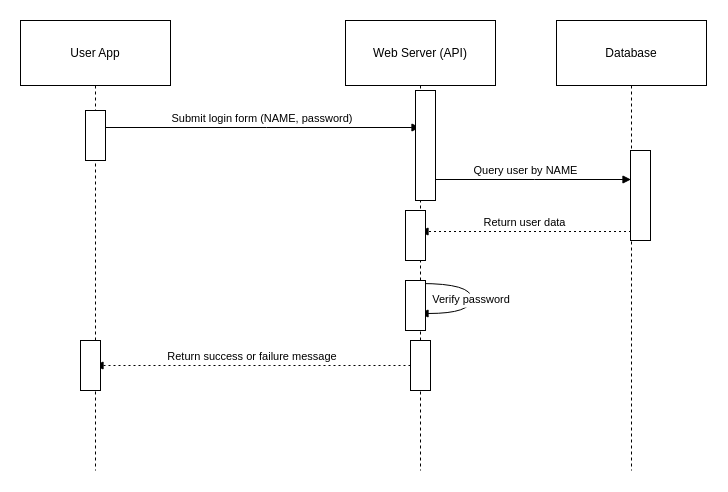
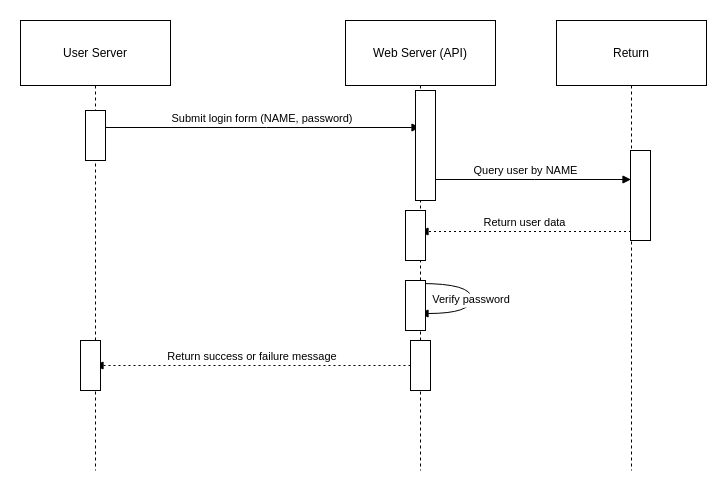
node "User App": label "User App" -> "User Server"
node "Database": label "Database" -> "Return"
